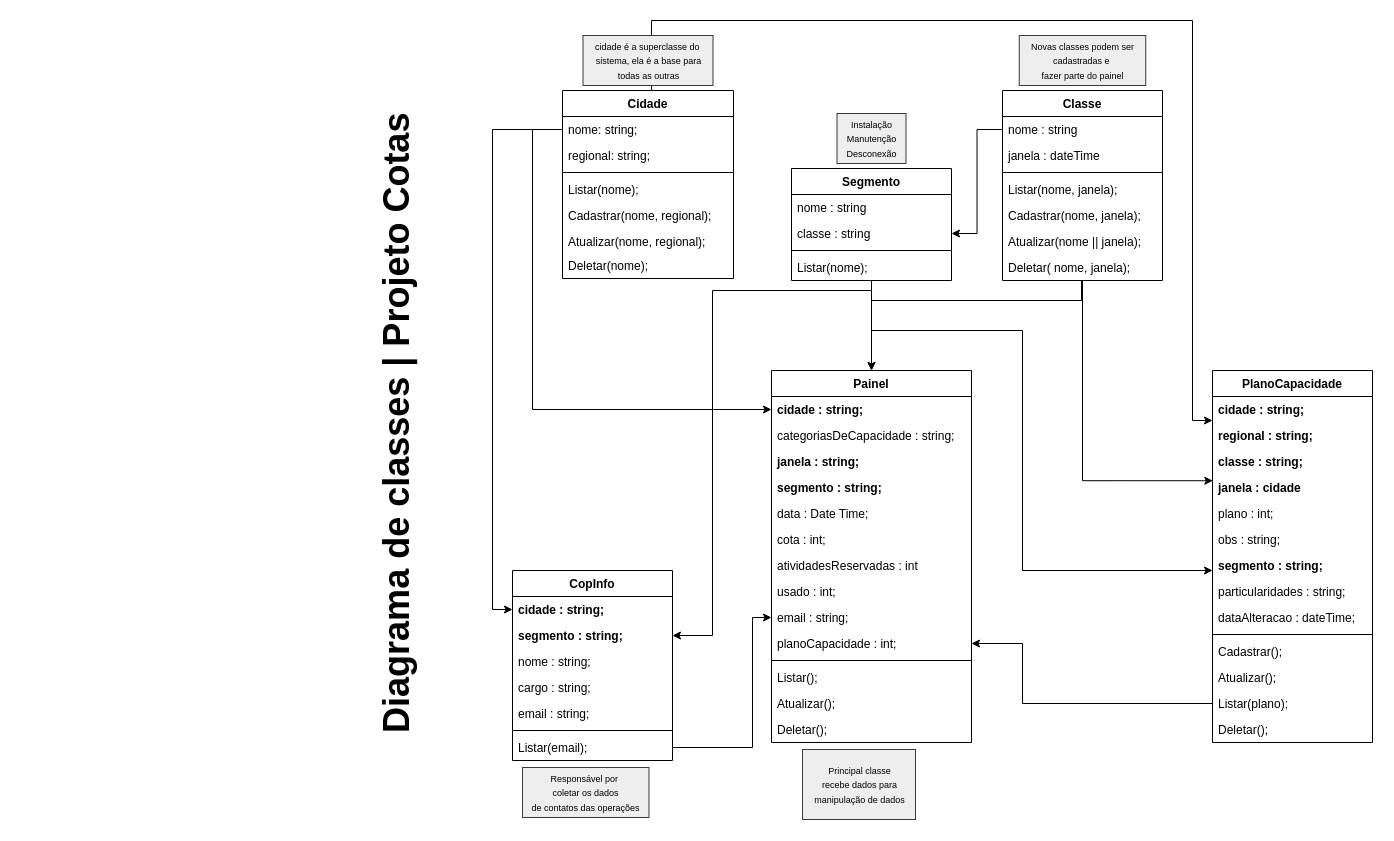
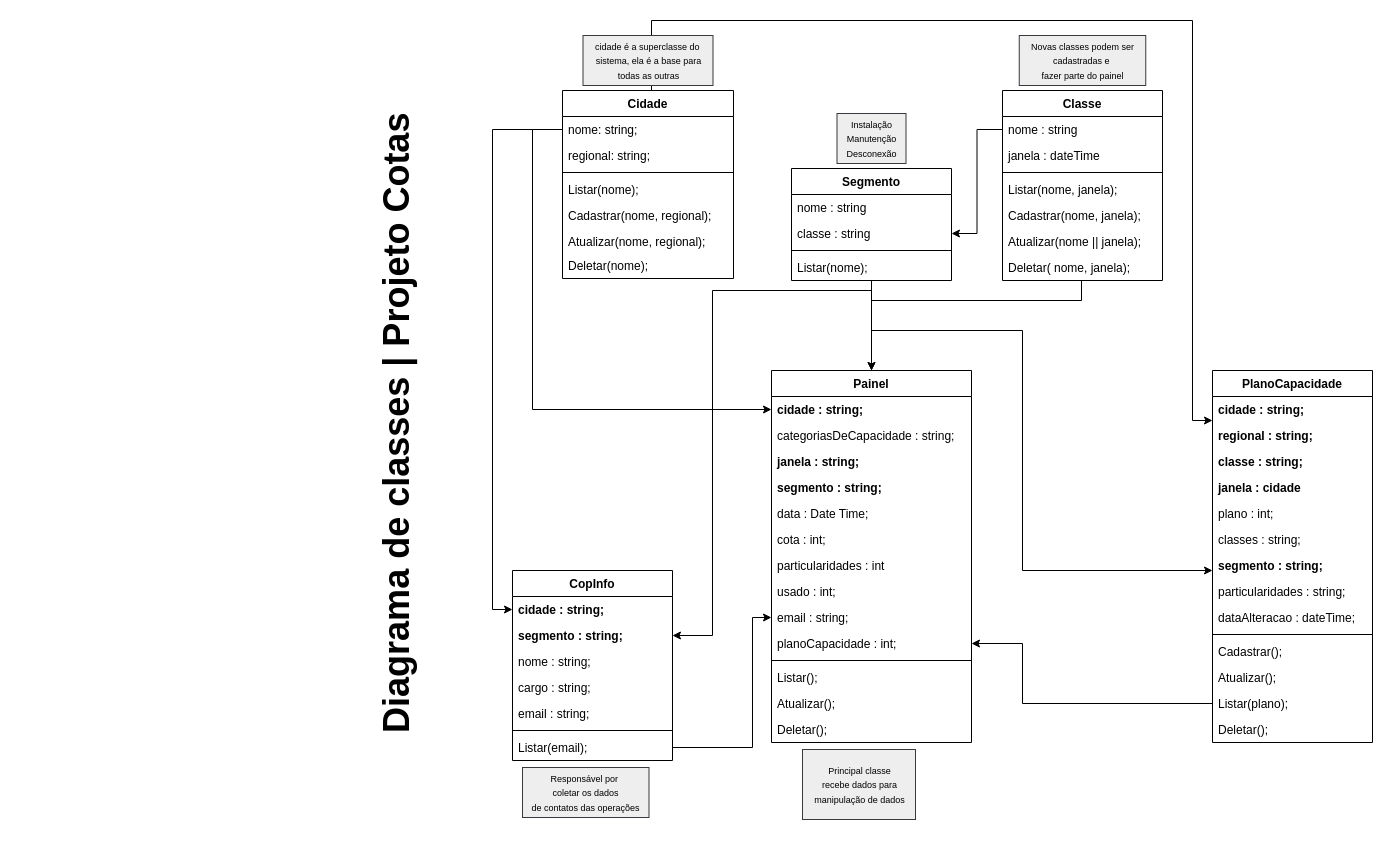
edge "Classe" -> "janela : cidade": removed
node "obs : string;": label "obs : string;" -> "classes : string;"
node "atividadesReservadas : int": label "atividadesReservadas : int" -> "particularidades : int"
